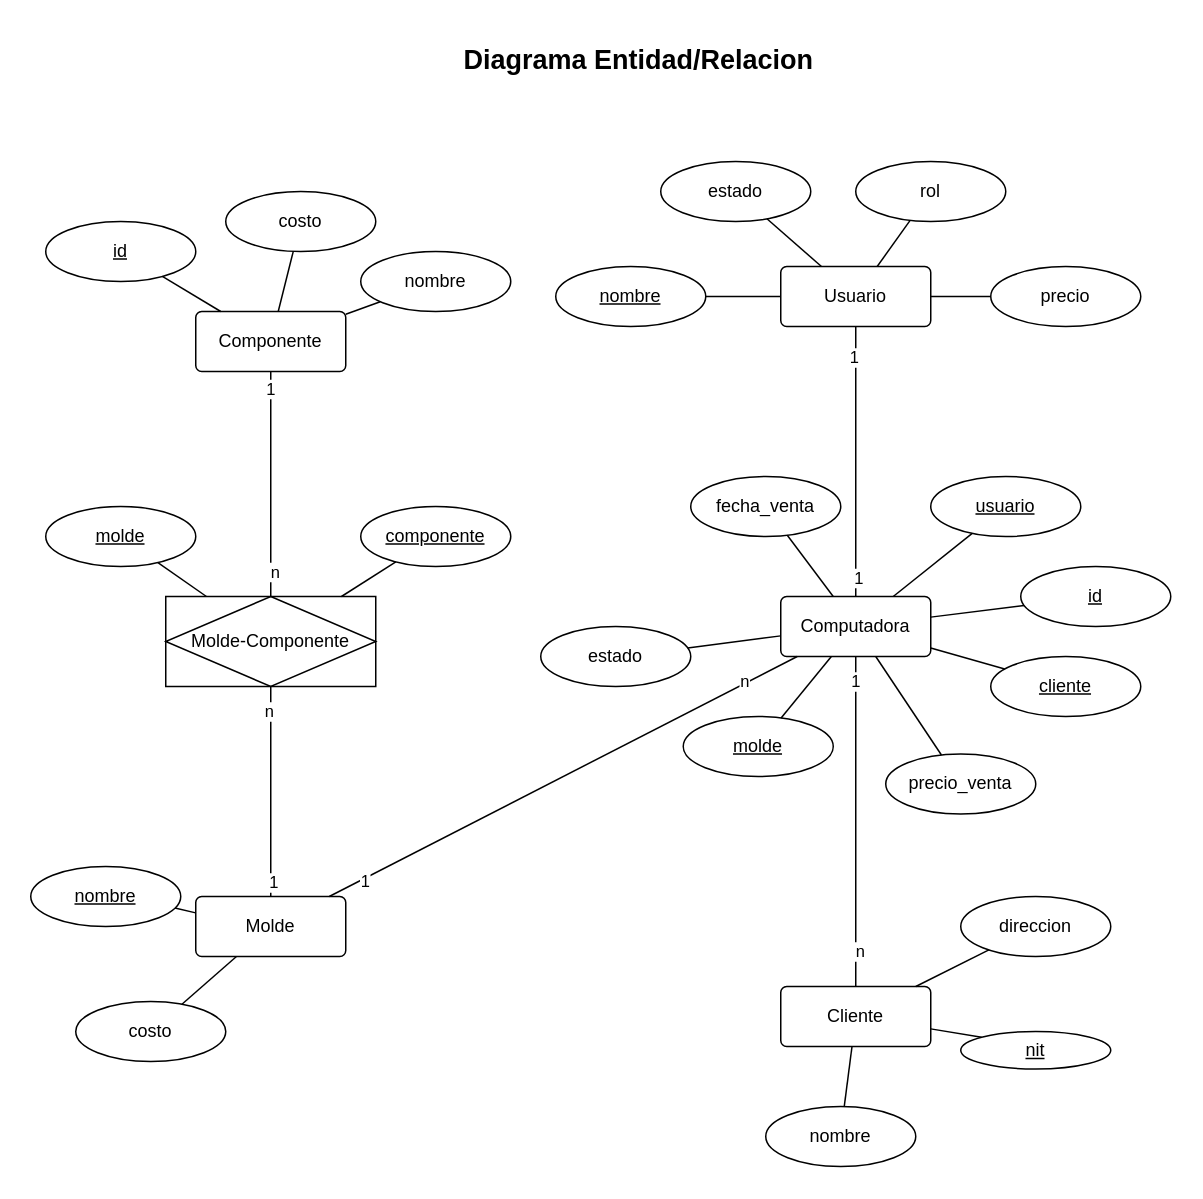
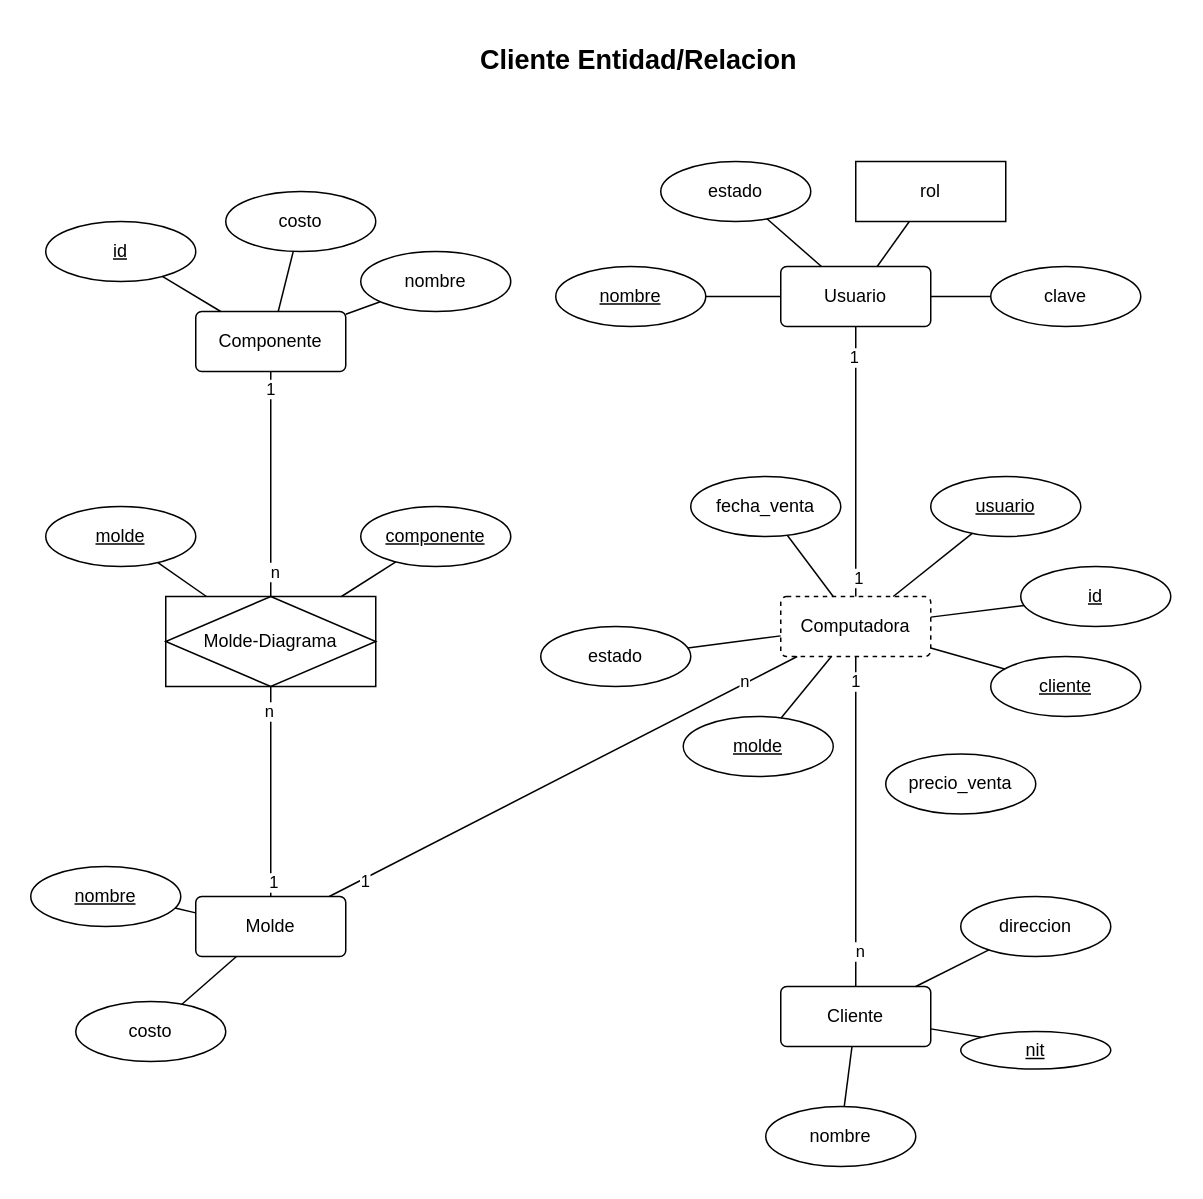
node "Diagrama Entidad/Relacion": label "Diagrama Entidad/Relacion" -> "Cliente Entidad/Relacion"
node "rol": shape ellipse -> rectangle
node "precio": label "precio" -> "clave"
node "Computadora": style solid -> dashed
node "Molde-Componente": label "Molde-Componente" -> "Molde-Diagrama"
edge "Computadora" -- "precio_venta": removed
